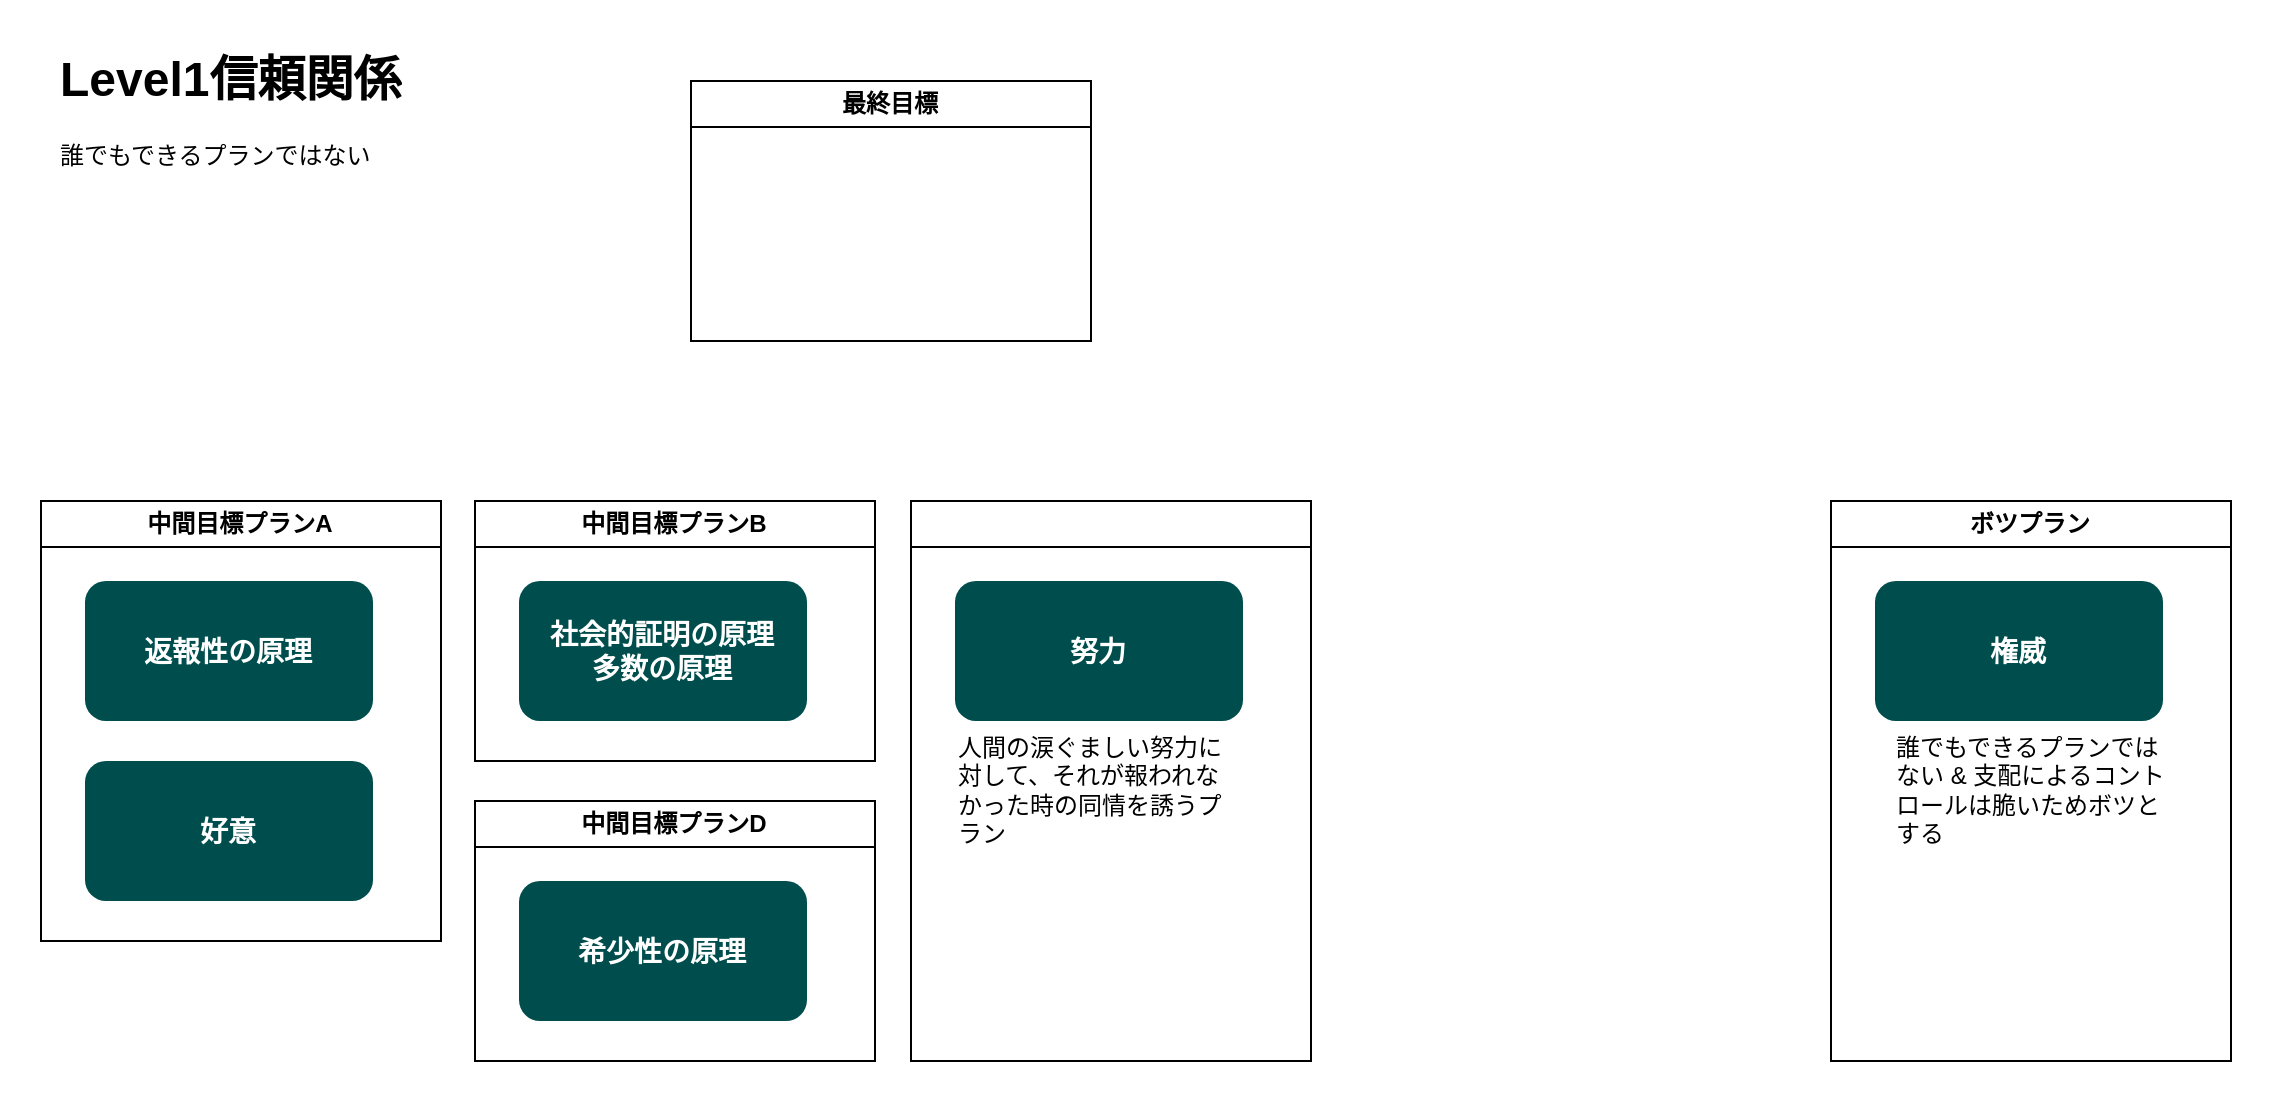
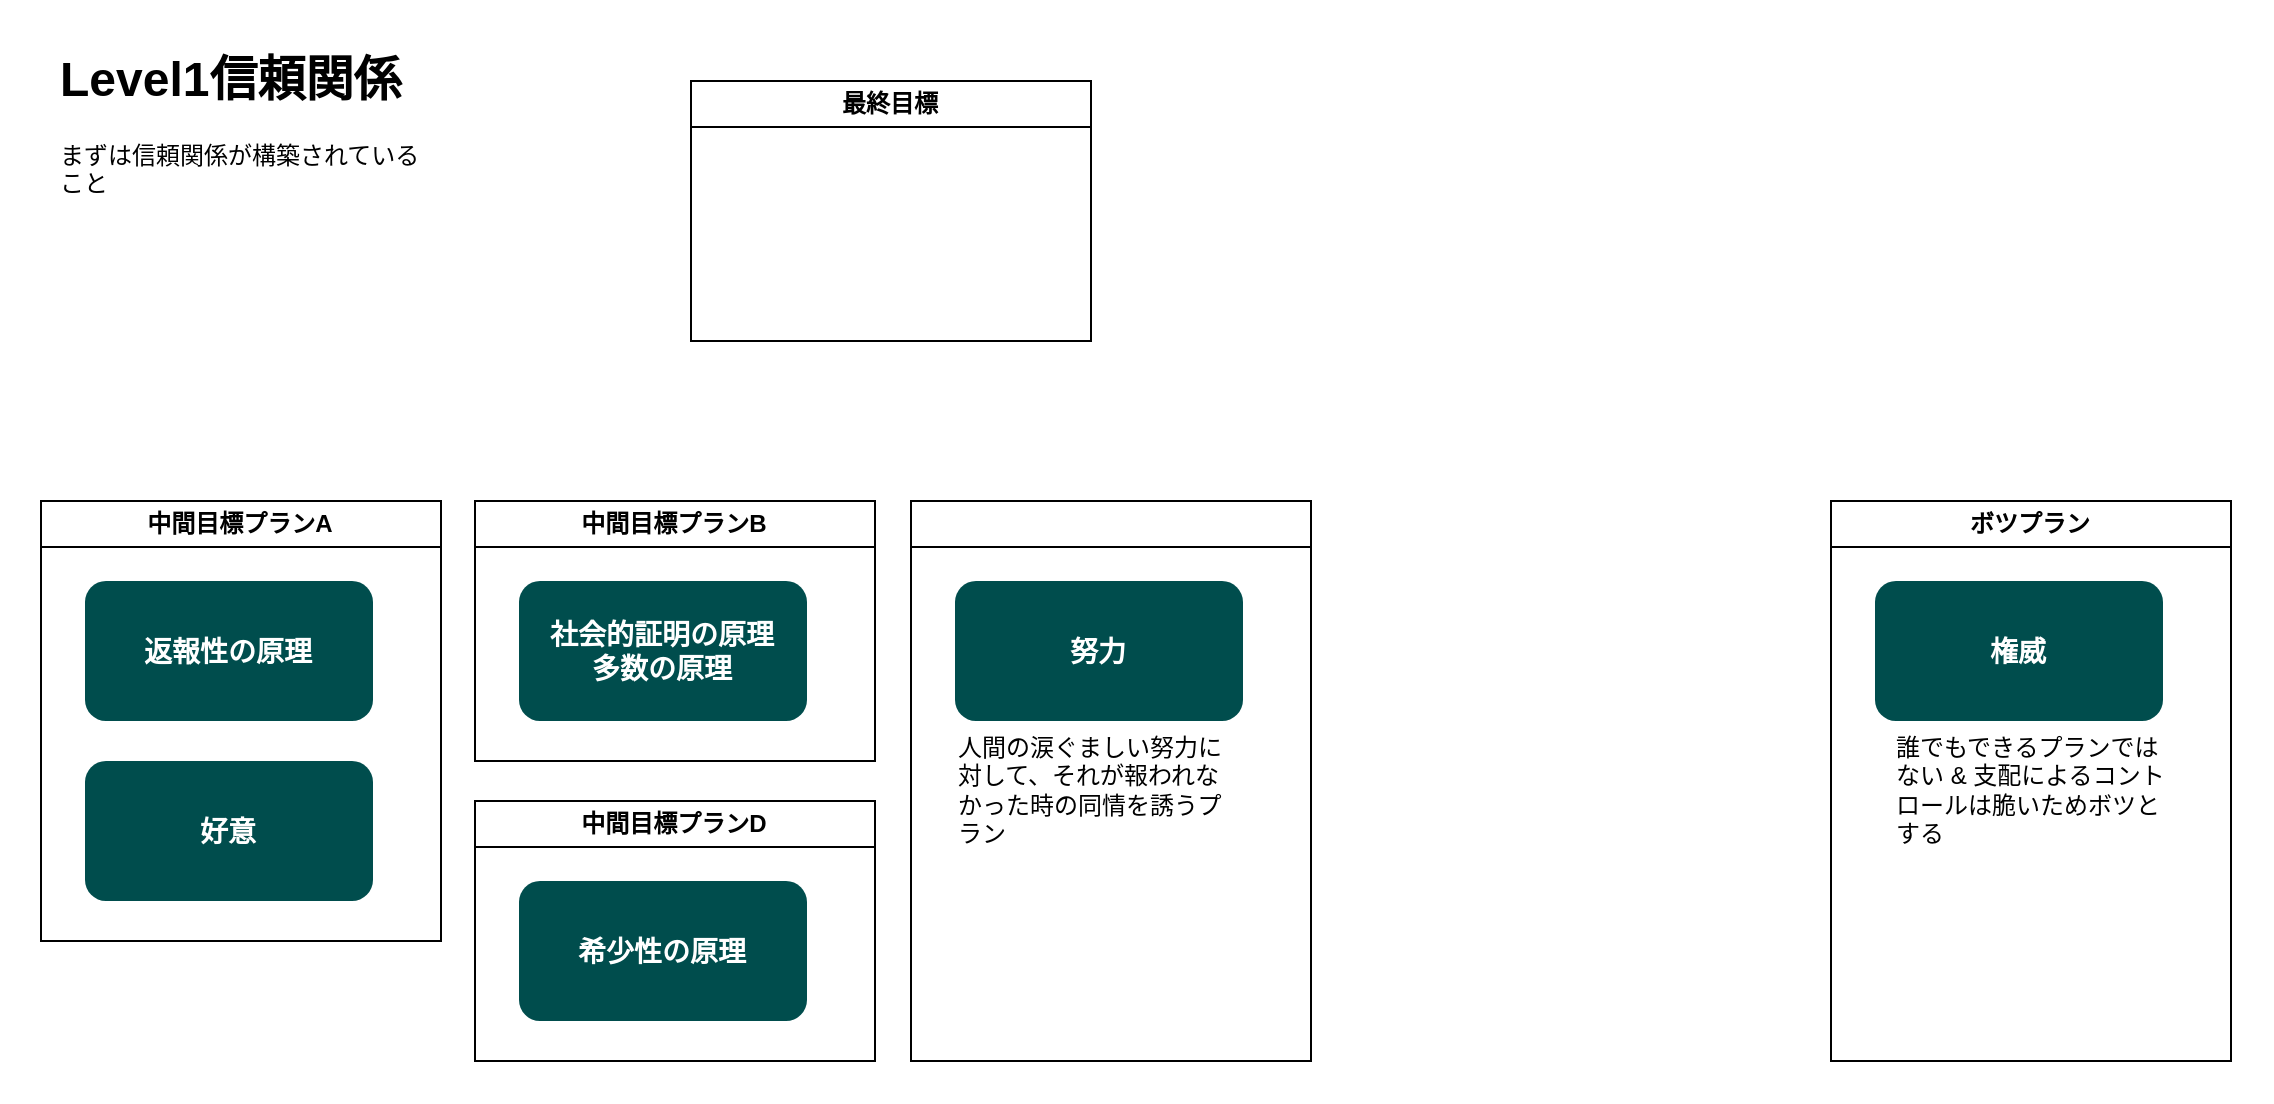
node "Level1信頼関係誰でもできるプランではない": label "Level1信頼関係誰でもできるプランではない" -> "Level1信頼関係まずは信頼関係が構築されていること"
